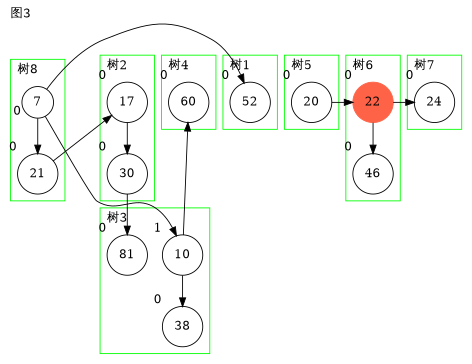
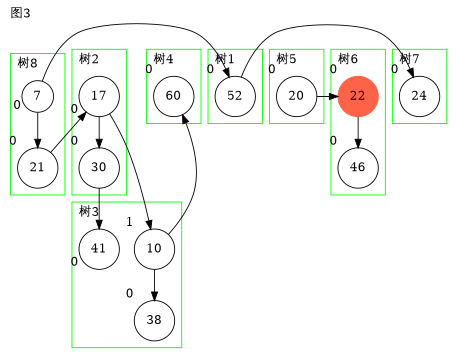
edge "22 0" -> "24 0": now "52 0" -> "24 0"
edge "7 0" -> "10 1": now "17 0" -> "10 1"
node "81 0": label "81 0" -> "41 0"
